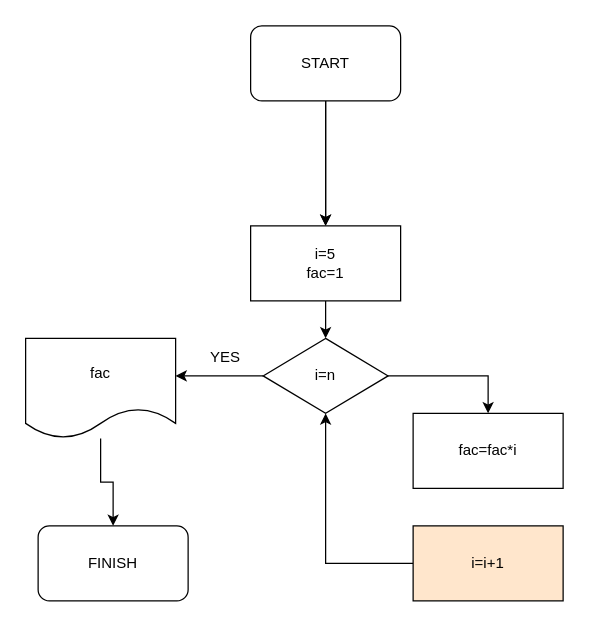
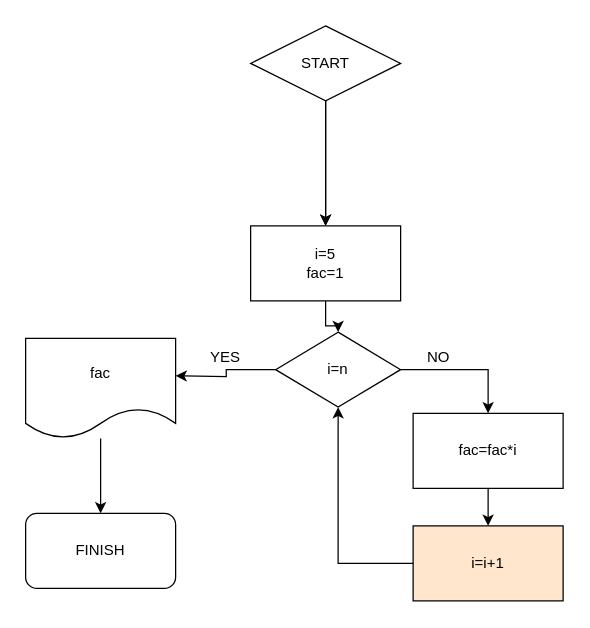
node "START": shape rounded rectangle -> diamond
node "NO": added
node "i=n": moved (326, 376) -> (338, 369)
edge "fac=fac*i" -> "i=i+1": added
node "FINISH": moved (113, 563) -> (101, 551)
